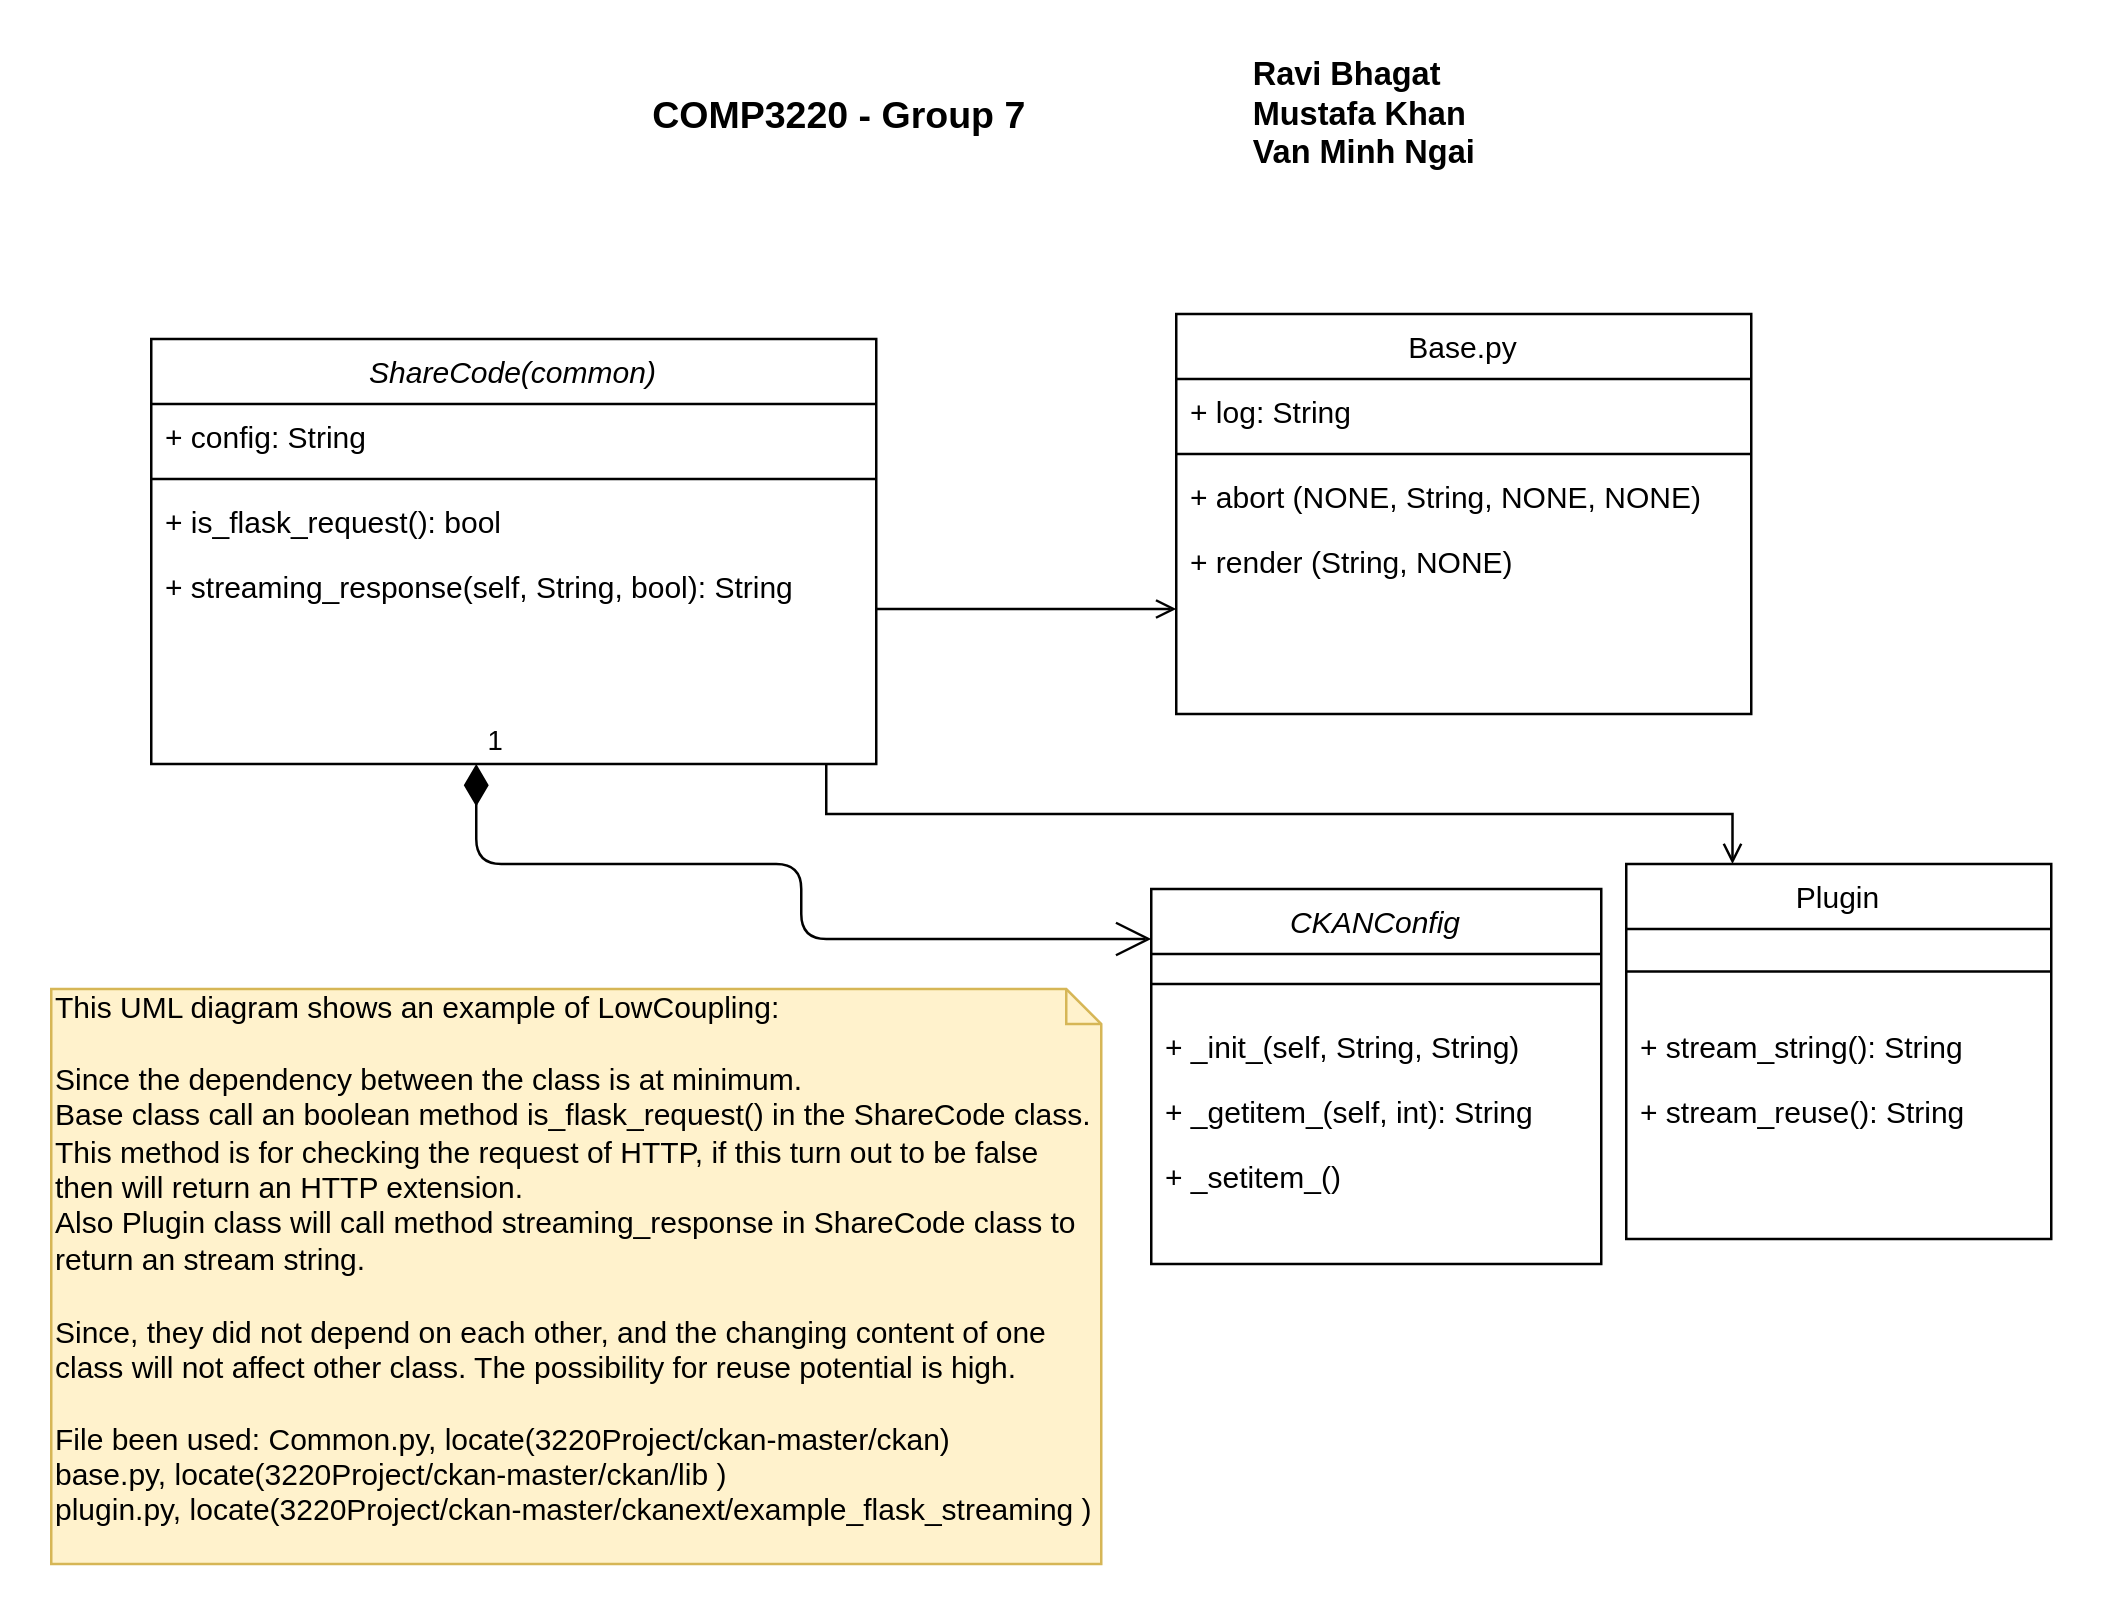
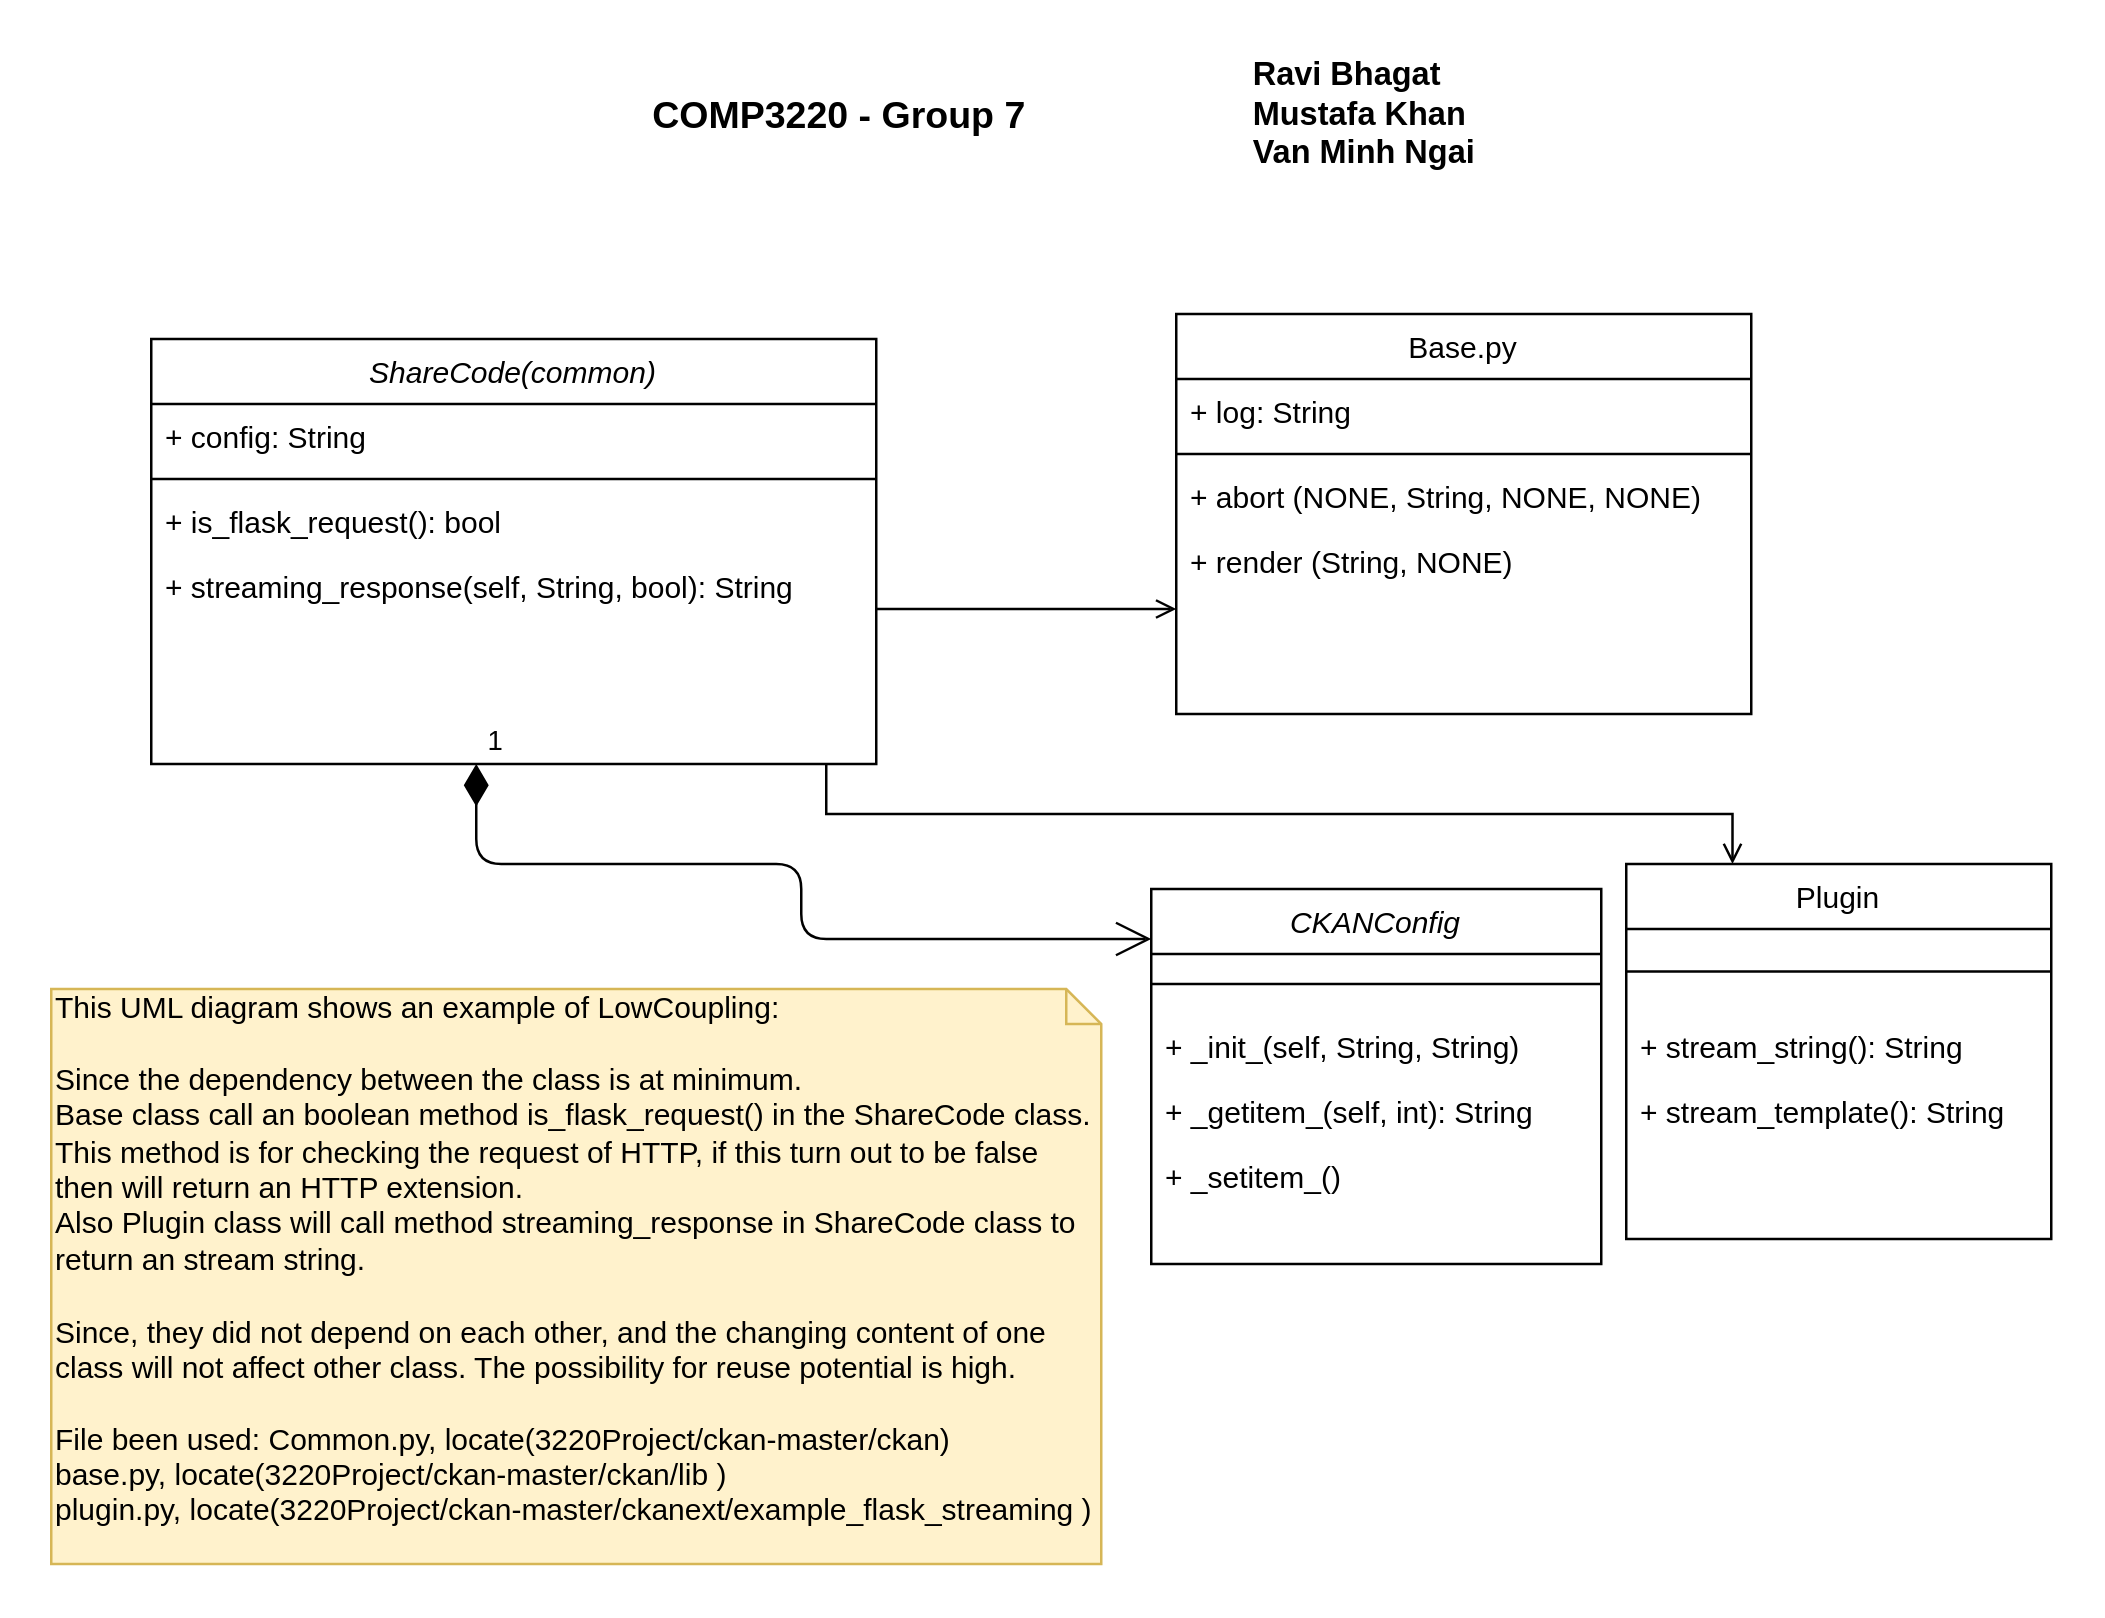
node "+ stream_reuse(): String": label "+ stream_reuse(): String" -> "+ stream_template(): String"
